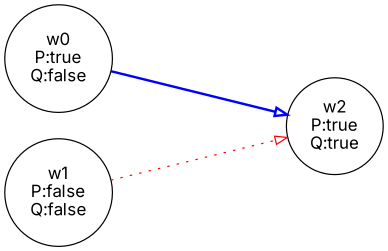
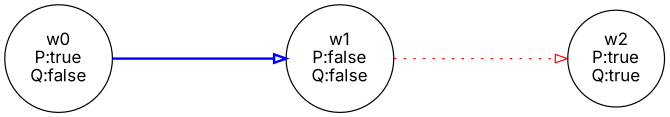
edge "w0 P:true Q:false" -> "w2 P:true Q:true": now "w0 P:true Q:false" -> "w1 P:false Q:false"
